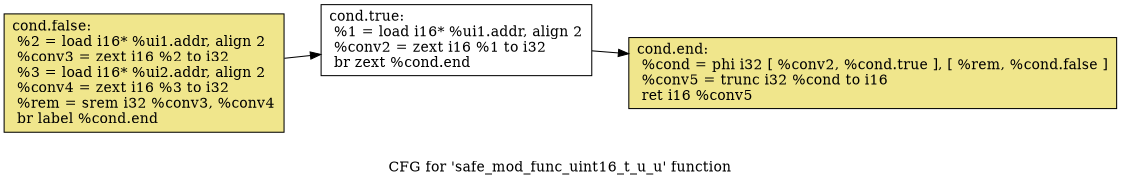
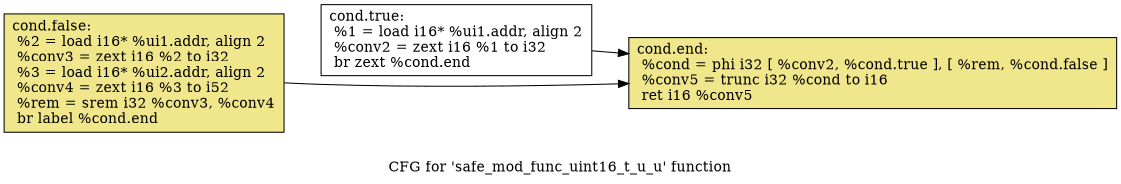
edge "cond.false:" -> "cond.true:": now "cond.false:" -> "cond.end:"
node "cond.false:": text "%conv4 = zext i16 %3 to i32" -> "%conv4 = zext i16 %3 to i52"
